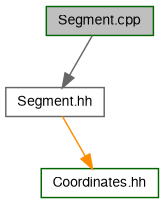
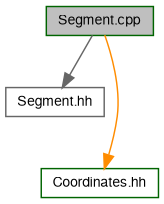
edge "Segment.hh" -> "Coordinates.hh": now "Segment.cpp" -> "Coordinates.hh"
